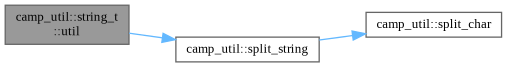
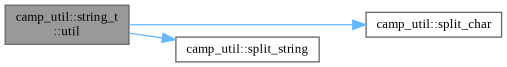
edge "camp_util::split_string" -> "camp_util::split_char": now "camp_util::string_t ::util" -> "camp_util::split_char"
